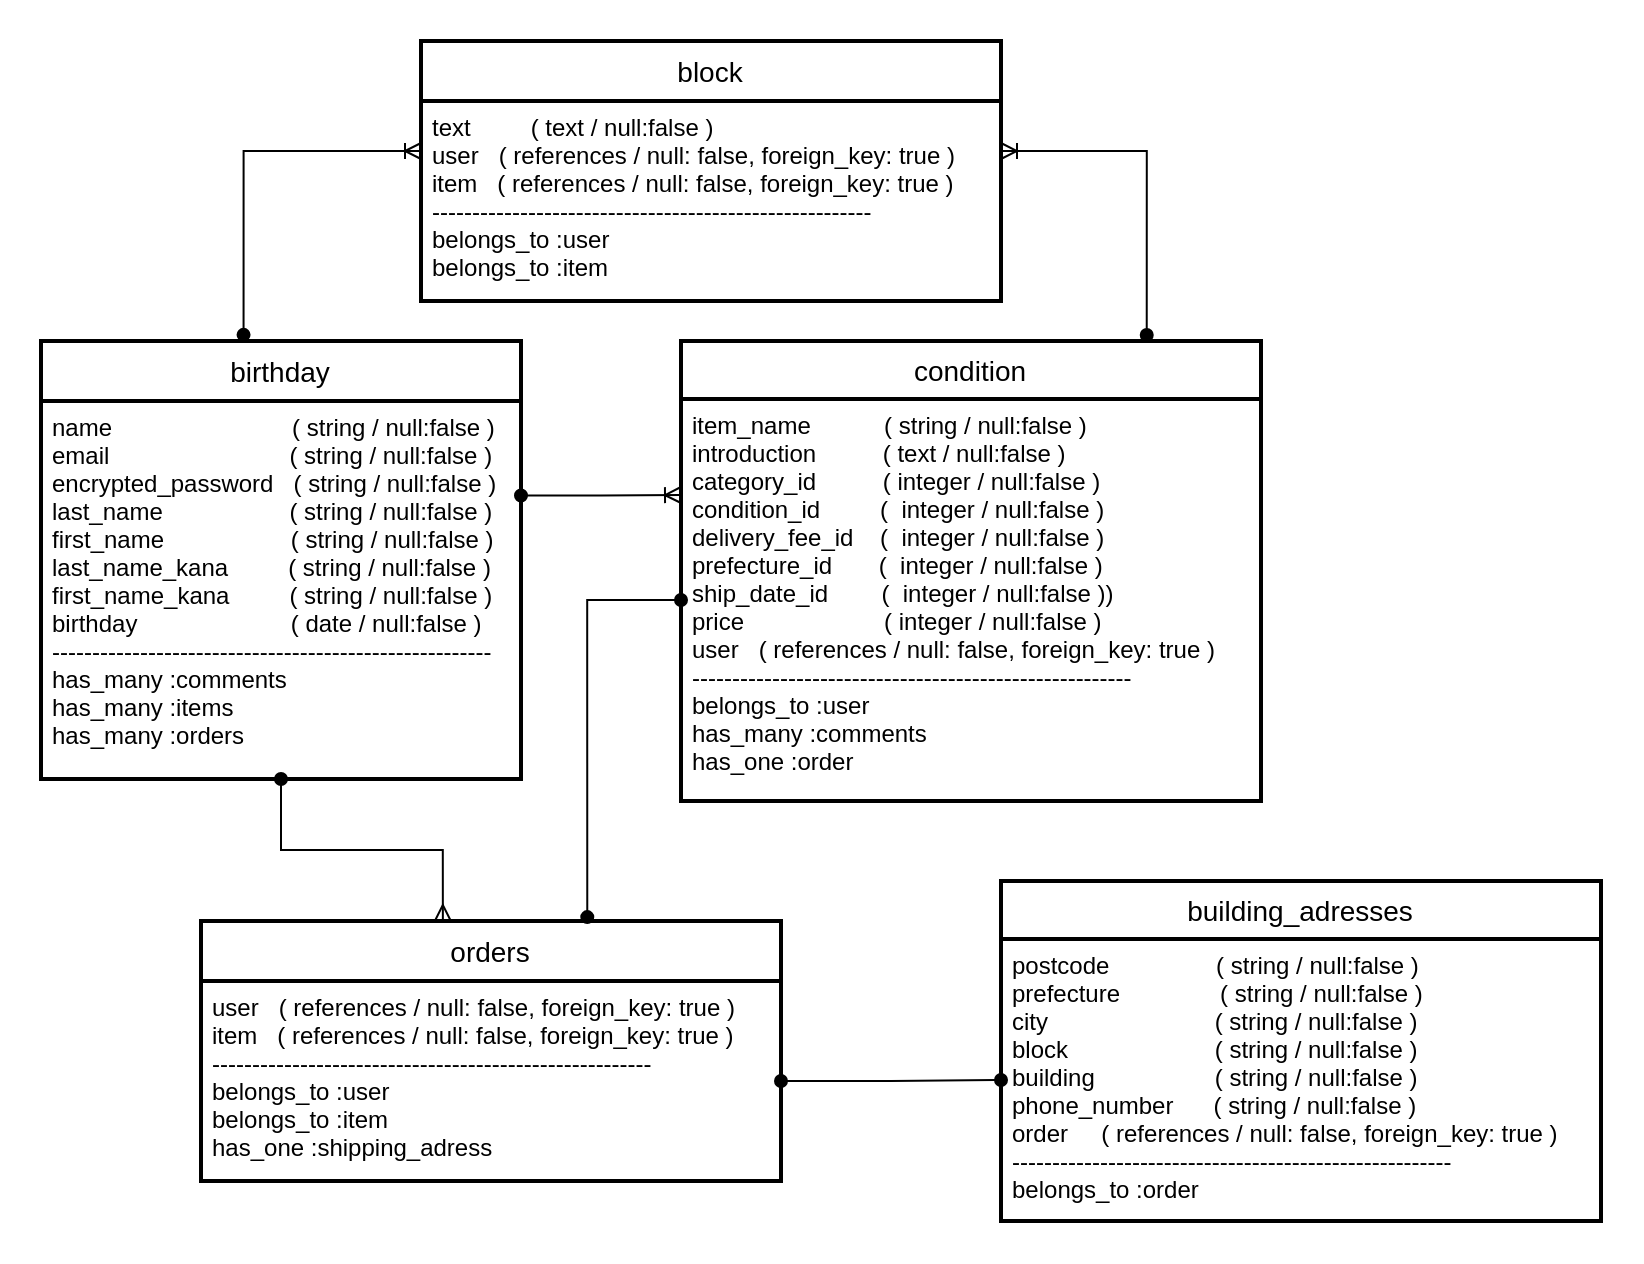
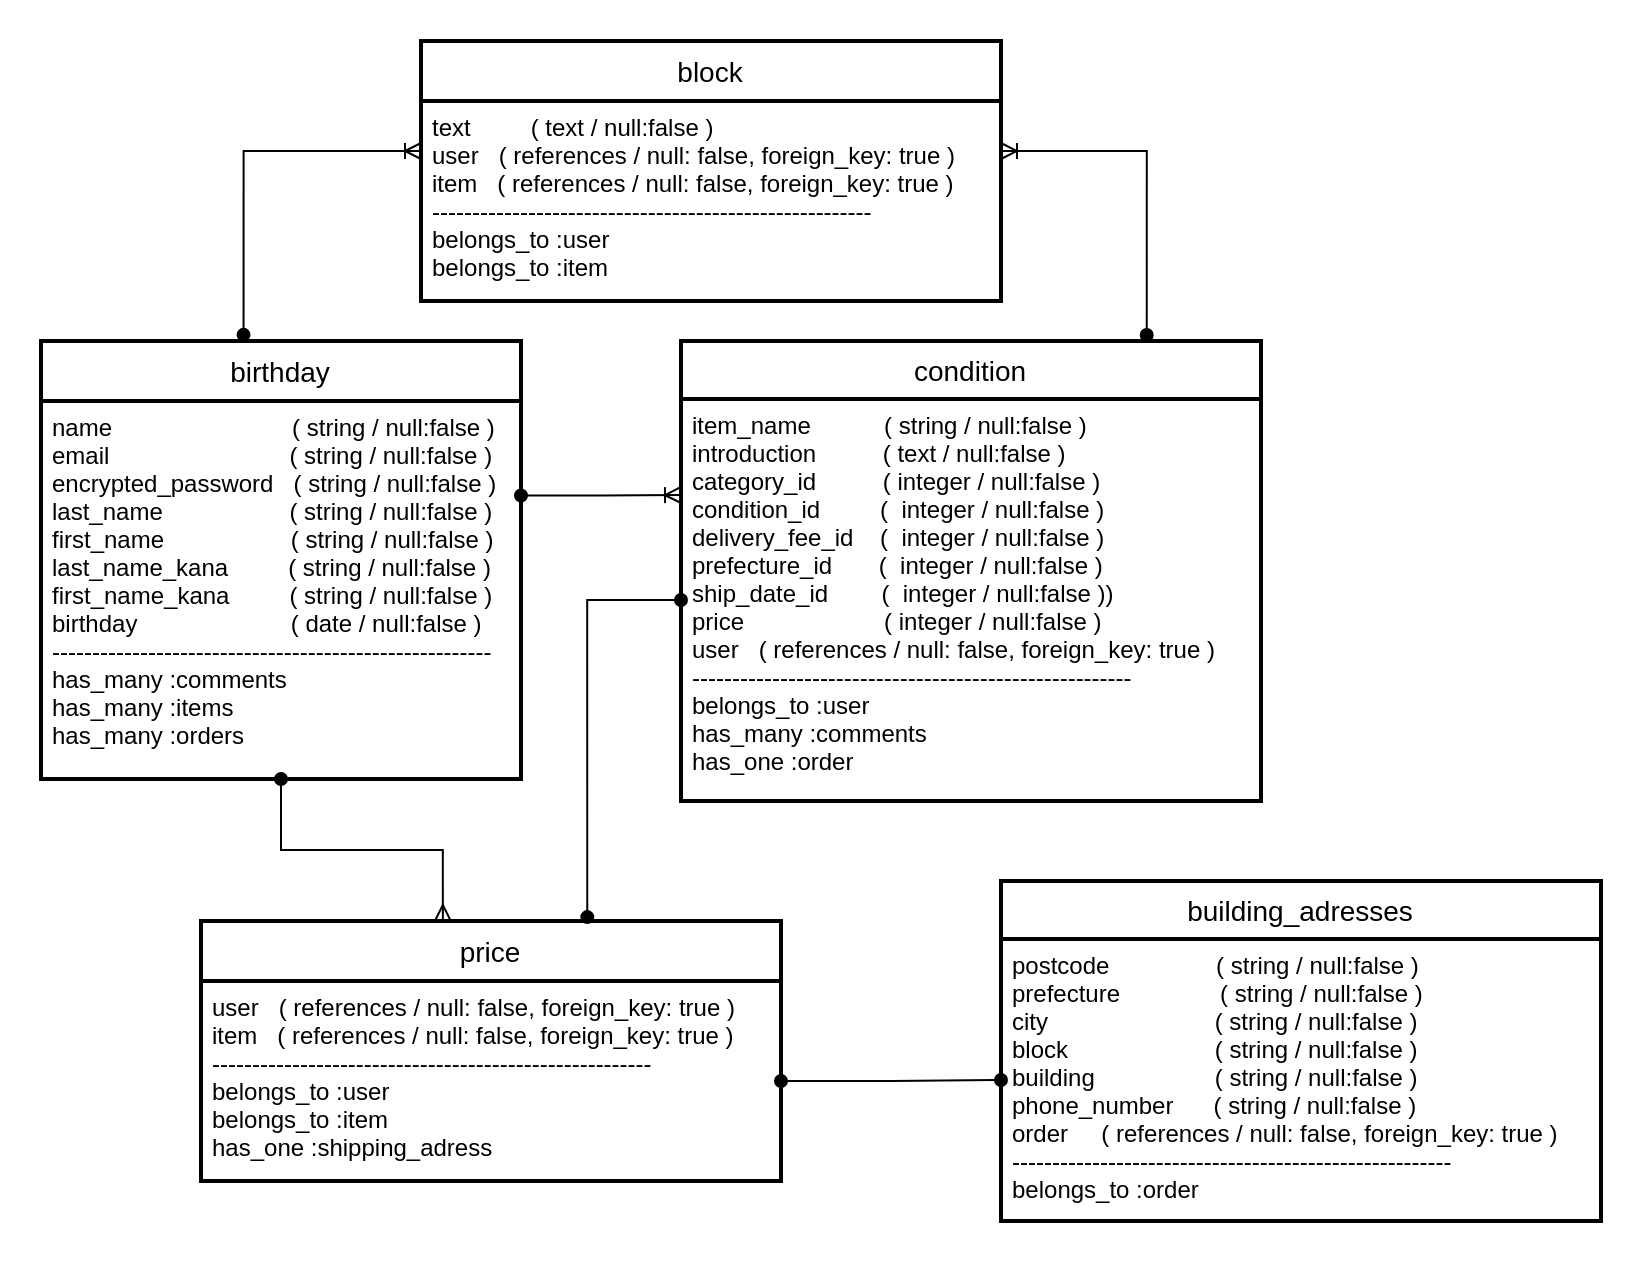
node "orders": label "orders" -> "price"
